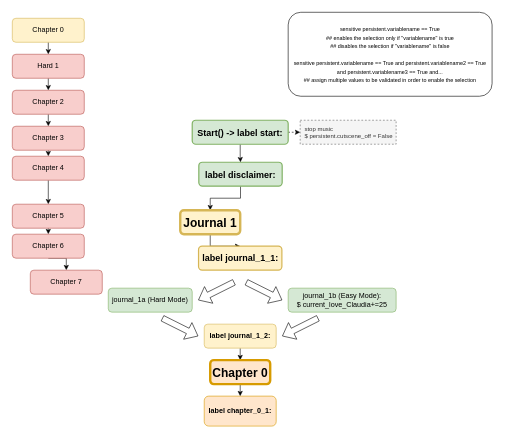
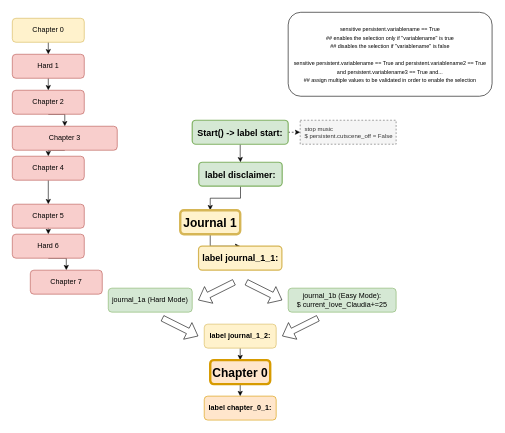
node "Chapter 3": size 72x24 -> 105x24
node "Chapter 6": label "Chapter 6" -> "Hard 6"
node "label chapter_0_1:": size 72x30 -> 72x24
